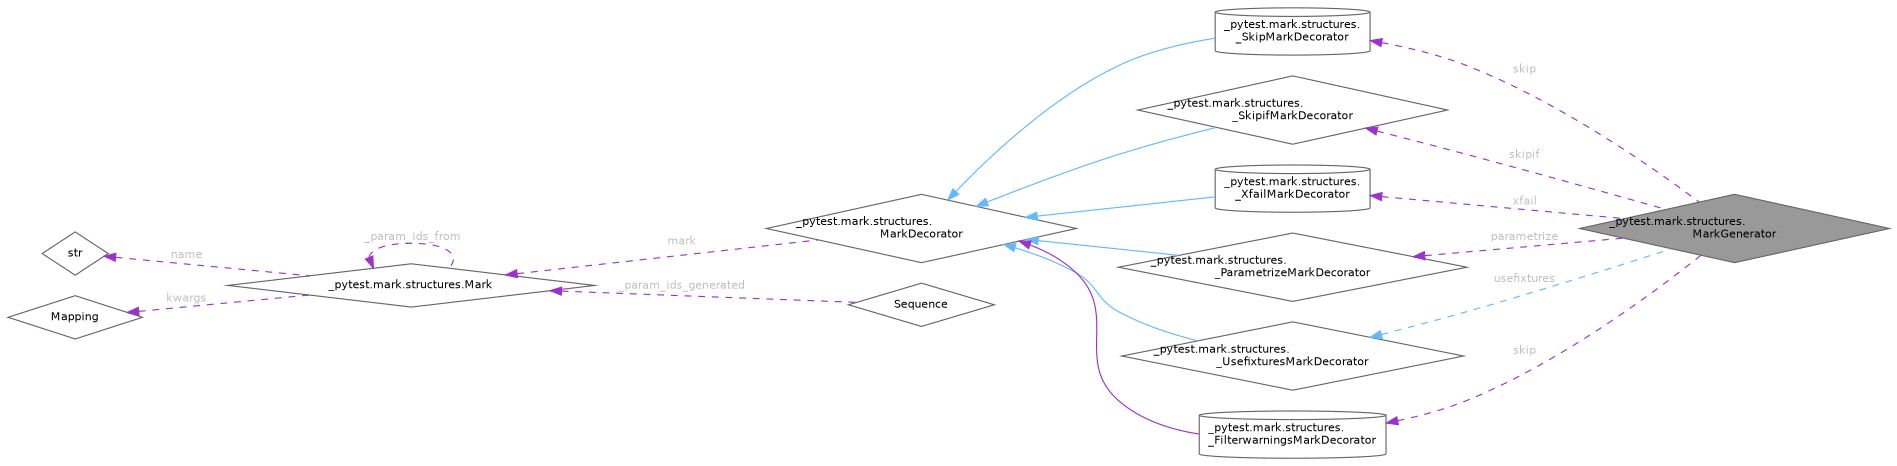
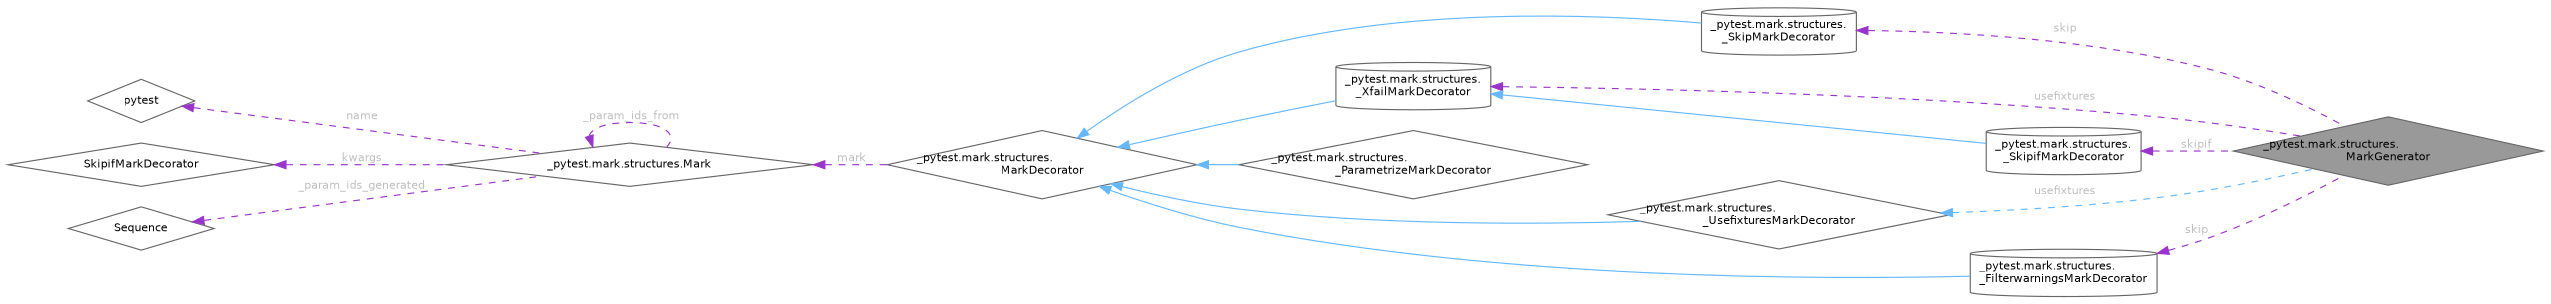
node "_pytest.mark.structures. _SkipifMarkDecorator": shape diamond -> cylinder
edge "_pytest.mark.structures. _SkipifMarkDecorator" -> "_pytest.mark.structures. MarkDecorator": now "_pytest.mark.structures. _SkipifMarkDecorator" -> "_pytest.mark.structures. _XfailMarkDecorator"
edge "_pytest.mark.structures. MarkGenerator" -> "_pytest.mark.structures. _XfailMarkDecorator": label " xfail" -> " usefixtures"
edge "_pytest.mark.structures. MarkGenerator" -> "_pytest.mark.structures. _ParametrizeMarkDecorator": removed, label "parametrize"
node "str": label "str" -> "pytest"
edge "Sequence" -> "_pytest.mark.structures.Mark": reversed
node "Mapping": label "Mapping" -> "SkipifMarkDecorator"
edge "_pytest.mark.structures. _FilterwarningsMarkDecorator" -> "_pytest.mark.structures. MarkDecorator": color darkorchid3 -> steelblue1
